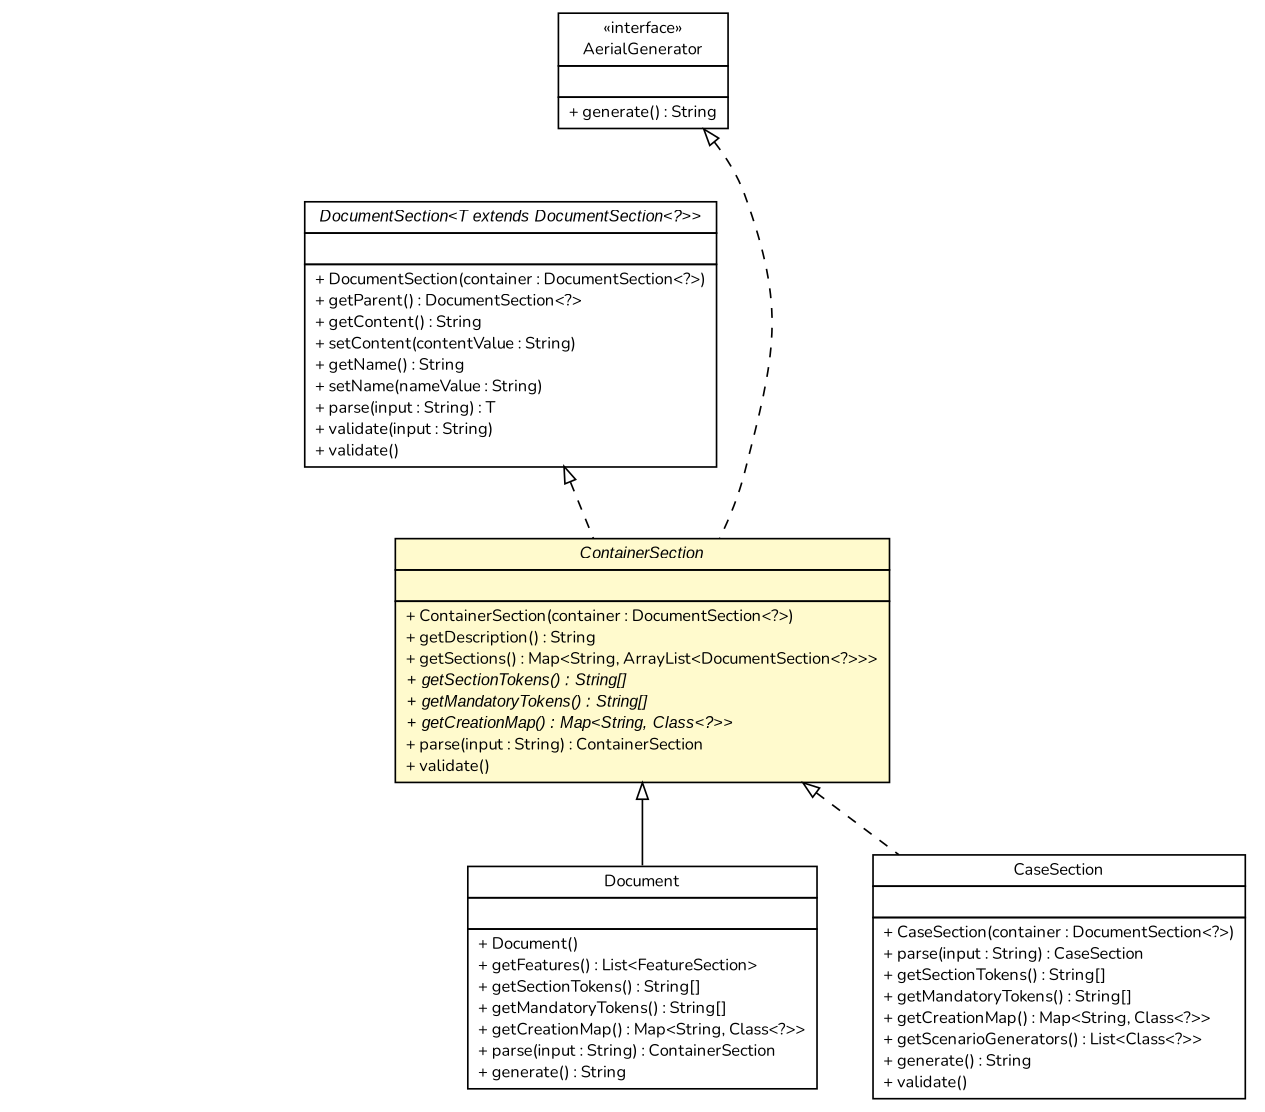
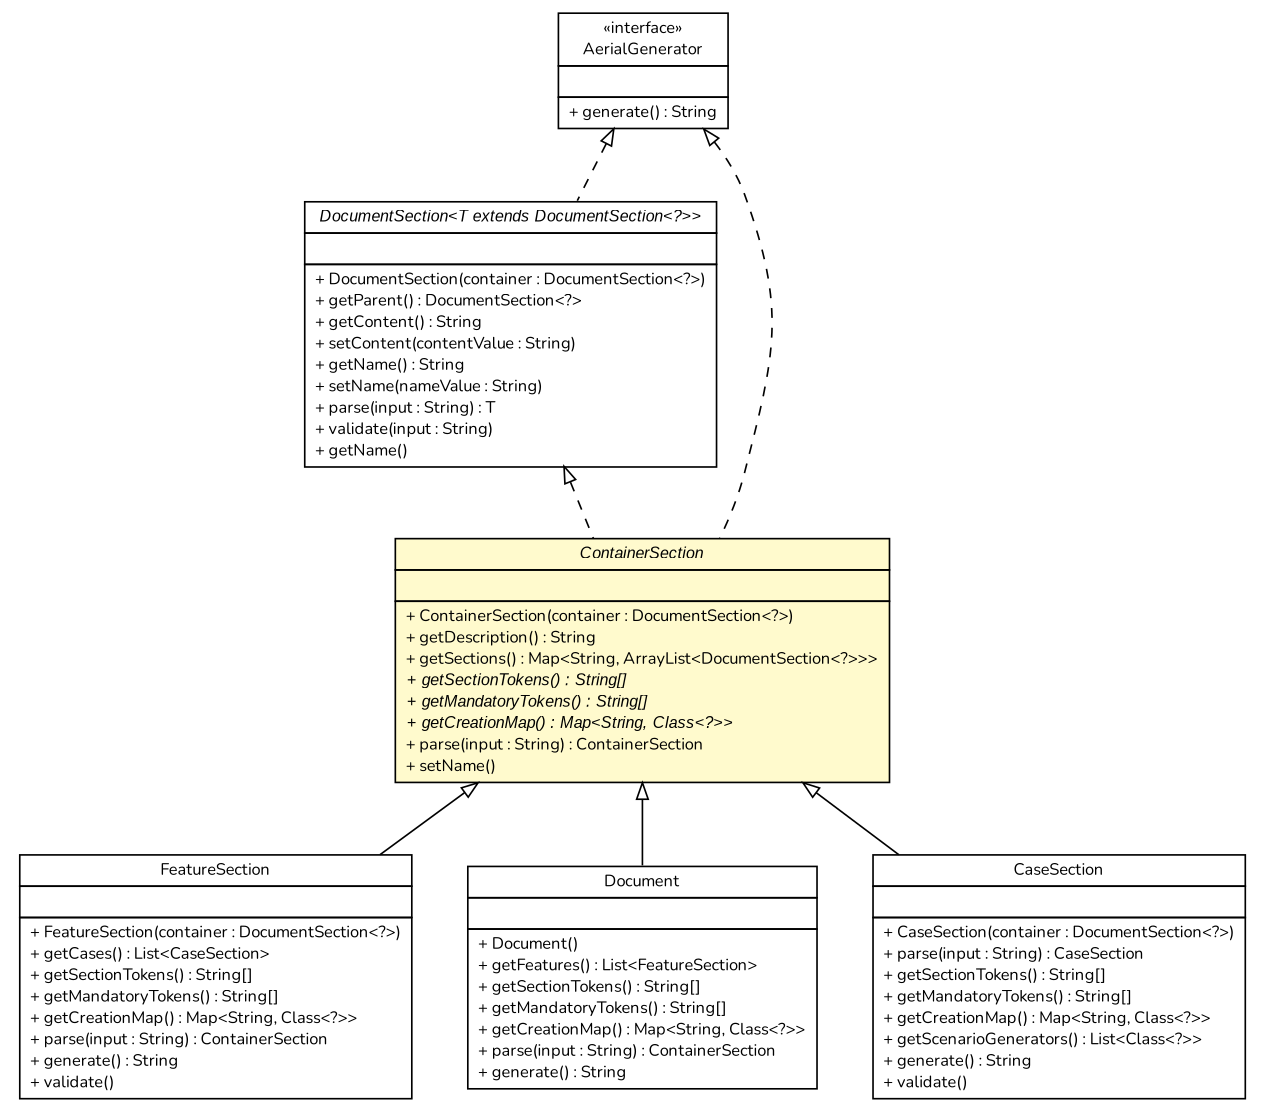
edge "DocumentSection<T extends DocumentSection<?>>" -> "AerialGenerator": added
node "DocumentSection<T extends DocumentSection<?>>": text "+ validate()" -> "+ getName()"
node "ContainerSection": text "+ validate()" -> "+ setName()"
edge "CaseSection" -> "ContainerSection": style dashed -> solid
node "FeatureSection": added
